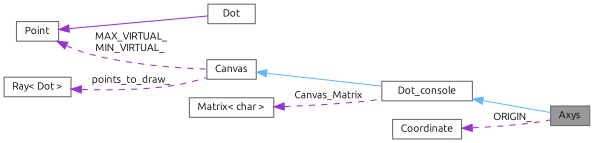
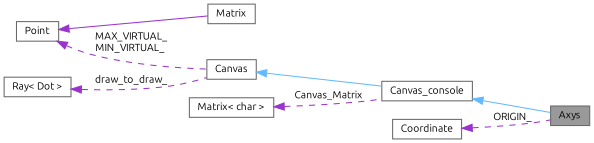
node "Dot": label "Dot" -> "Matrix"
edge "Canvas" -> "Ray< Dot >": label " points_to_draw_" -> " draw_to_draw_"
node "Dot_console": label "Dot_console" -> "Canvas_console"
